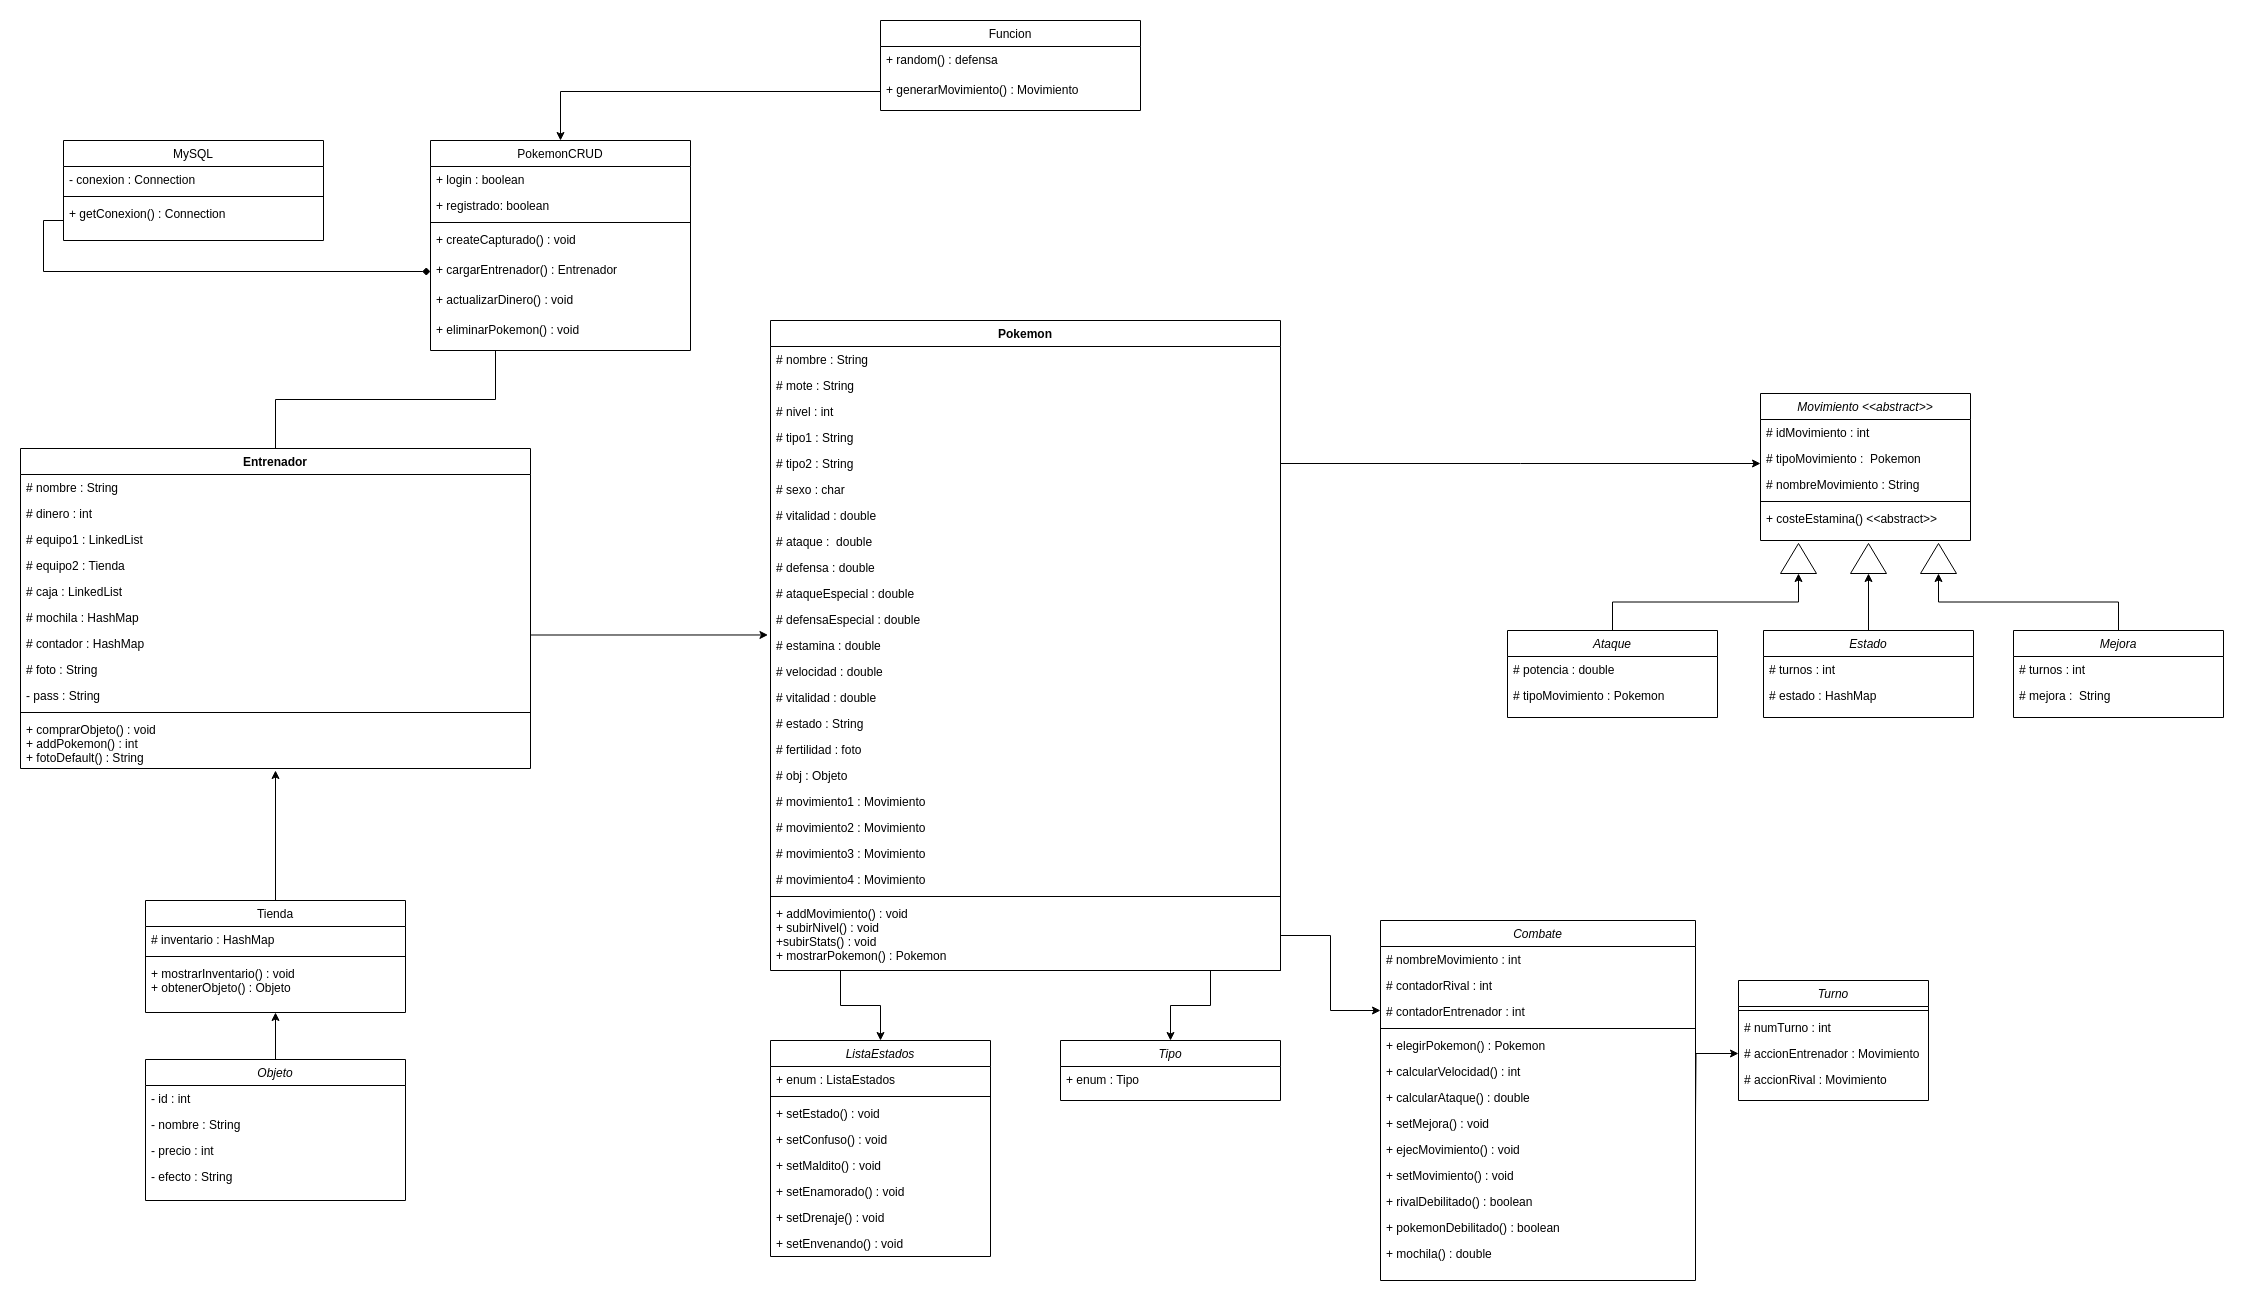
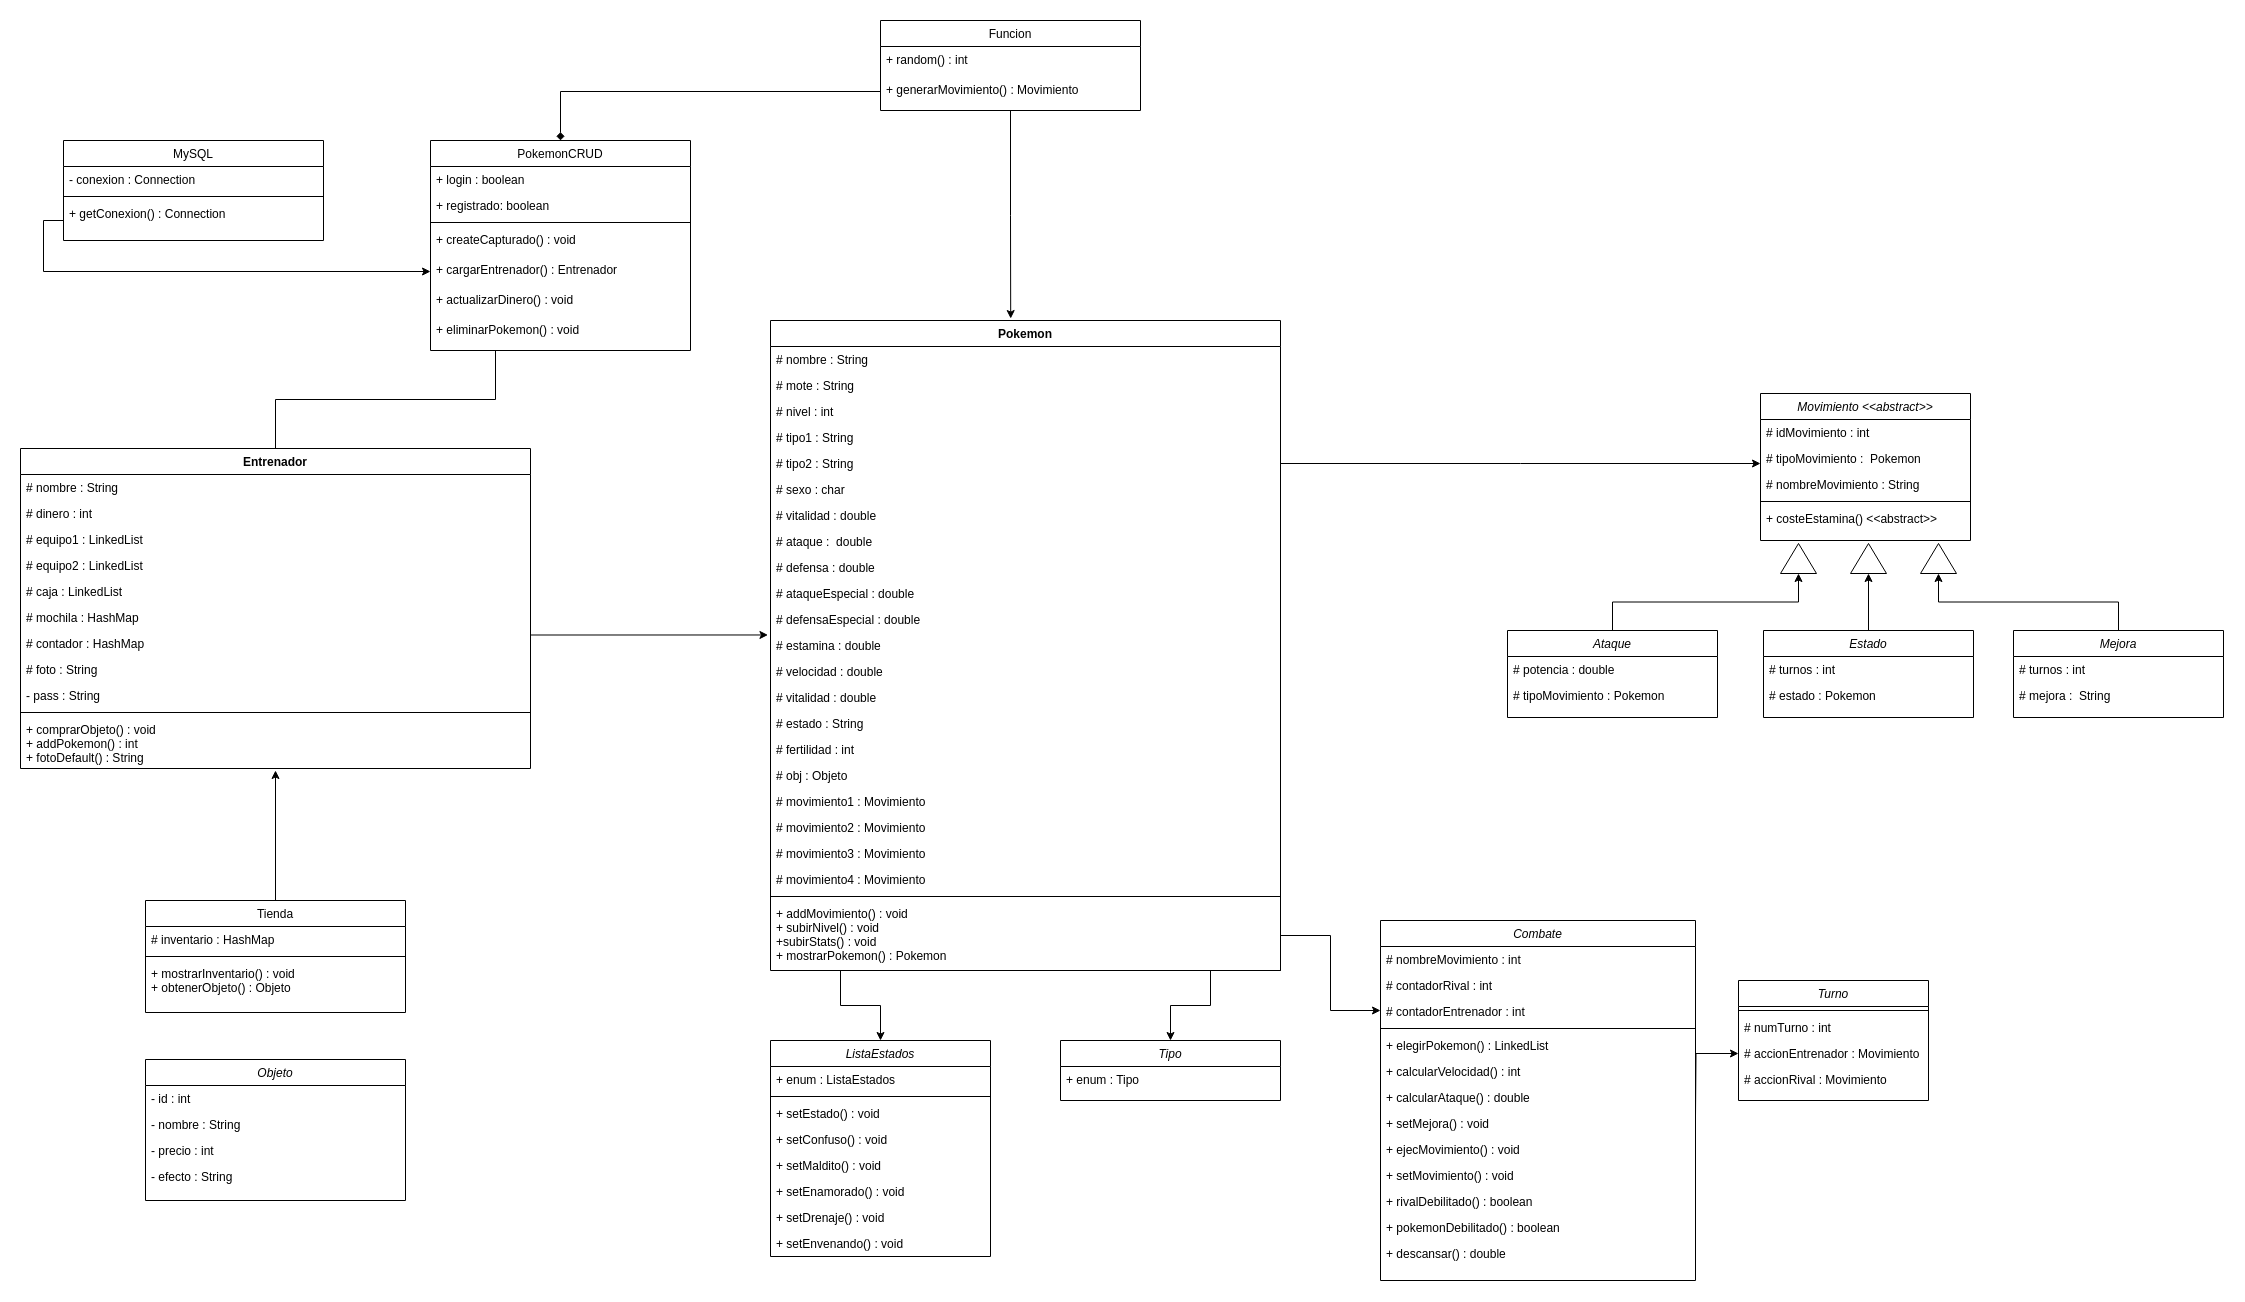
node "+ random() : defensa": label "+ random() : defensa" -> "+ random() : int"
edge "+ generarMovimiento() : Movimiento" -> "PokemonCRUD": arrowhead classic -> diamond
edge "Funcion" -> "Pokemon": added
edge "+ getConexion() : Connection" -> "+ cargarEntrenador() : Entrenador": arrowhead diamond -> classic
node "# equipo2 : Tienda": label "# equipo2 : Tienda" -> "# equipo2 : LinkedList"
node "# estado : HashMap": label "# estado : HashMap" -> "# estado : Pokemon"
node "# fertilidad : foto": label "# fertilidad : foto" -> "# fertilidad : int"
edge "Objeto" -> "Tienda": removed
node "+ elegirPokemon() : Pokemon": label "+ elegirPokemon() : Pokemon" -> "+ elegirPokemon() : LinkedList"
node "+ mochila() : double": label "+ mochila() : double" -> "+ descansar() : double"
